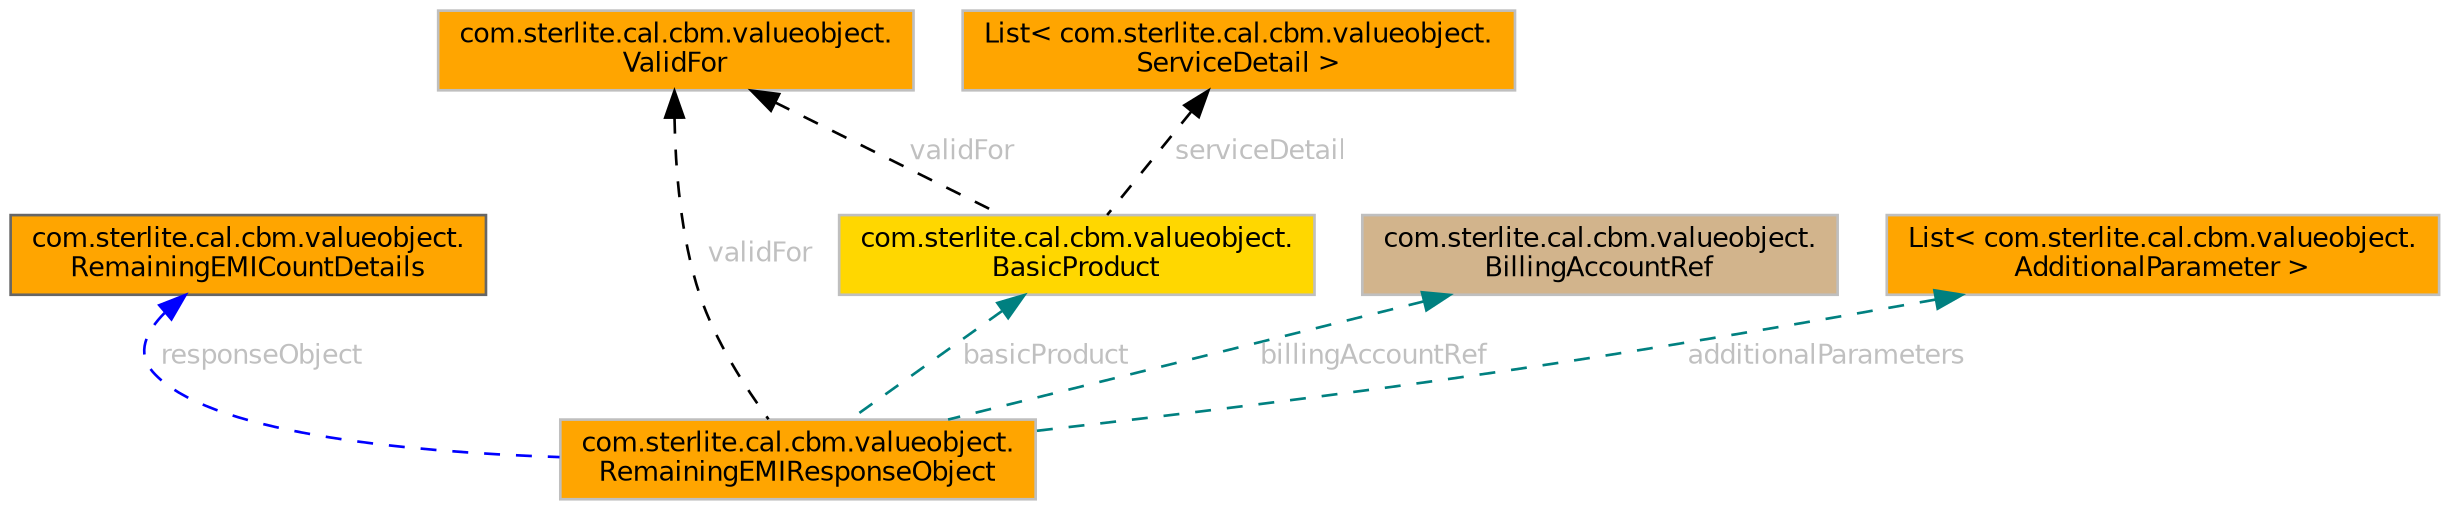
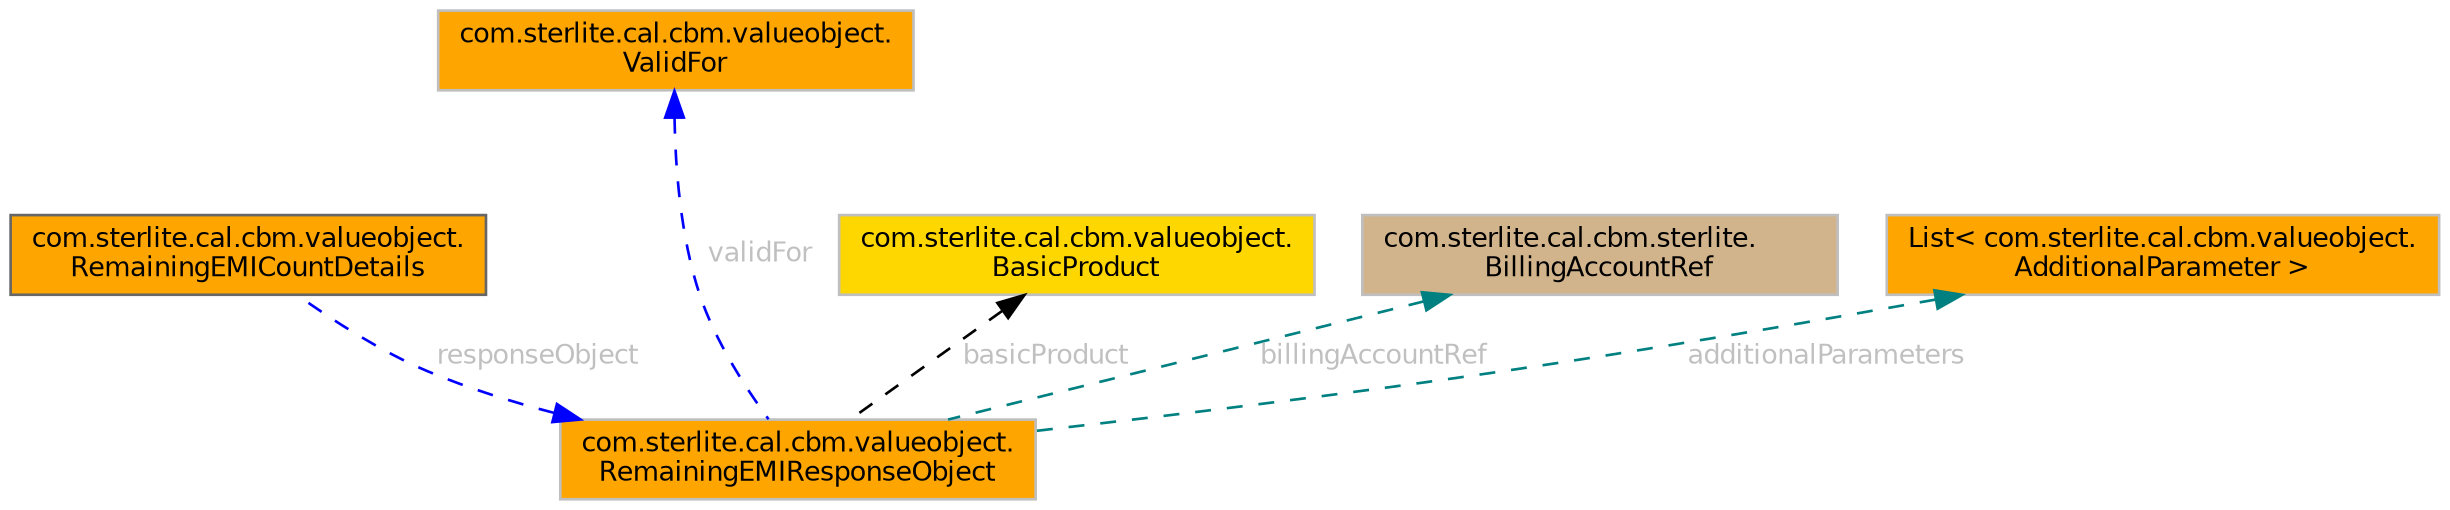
node "List< com.sterlite.cal.cbm.valueobject. ServiceDetail >": removed
edge "com.sterlite.cal.cbm.valueobject. BasicProduct" -> "com.sterlite.cal.cbm.valueobject. ValidFor": removed, label "validFor"
node "com.sterlite.cal.cbm.valueobject. BillingAccountRef": label "com.sterlite.cal.cbm.valueobject. BillingAccountRef" -> "com.sterlite.cal.cbm.sterlite. BillingAccountRef"
edge "com.sterlite.cal.cbm.valueobject. RemainingEMIResponseObject" -> "com.sterlite.cal.cbm.valueobject. ValidFor": color black -> blue
edge "com.sterlite.cal.cbm.valueobject. RemainingEMIResponseObject" -> "com.sterlite.cal.cbm.valueobject. BasicProduct": color teal -> black
edge "com.sterlite.cal.cbm.valueobject. RemainingEMIResponseObject" -> "com.sterlite.cal.cbm.valueobject. RemainingEMICountDetails": reversed
